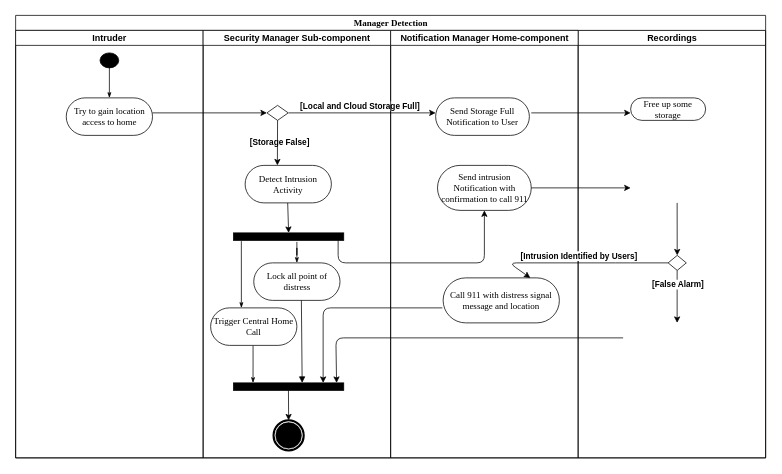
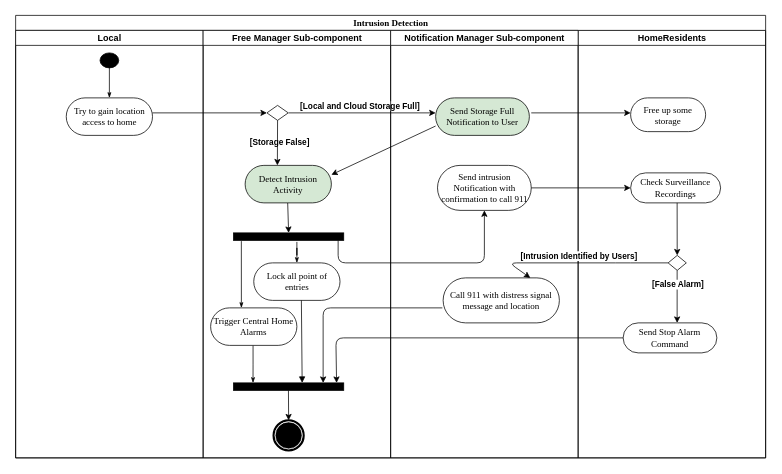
node "Manager Detection": label "Manager Detection" -> "Intrusion Detection"
node "Intruder": label "Intruder" -> "Local"
node "Security Manager Sub-component": label "Security Manager Sub-component" -> "Free Manager Sub-component"
node "Notification Manager Home-component": label "Notification Manager Home-component" -> "Notification Manager Sub-component"
node "Recordings": label "Recordings" -> "HomeResidents"
node "Free up some storage": size 75x23 -> 75x34
node "Send Storage Full Notification to User": fillcolor #ffffff -> #d5e8d4
edge "Send Storage Full Notification to User" -> "Detect Intrusion Activity": added
node "Detect Intrusion Activity": fillcolor #ffffff -> #d5e8d4
node "Check Surveillance Recordings": added
node "Lock all point of distress": label "Lock all point of distress" -> "Lock all point of entries"
node "Trigger Central Home Call": label "Trigger Central Home Call" -> "Trigger Central Home Alarms"
node "Send Stop Alarm Command": added
